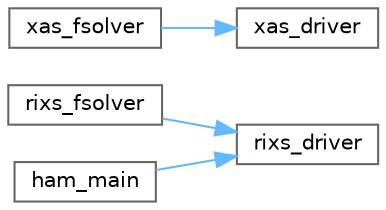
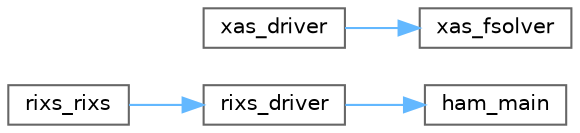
edge "xas_fsolver" -> "xas_driver": reversed
node "rixs_fsolver": label "rixs_fsolver" -> "rixs_rixs"
edge "ham_main" -> "rixs_driver": reversed
